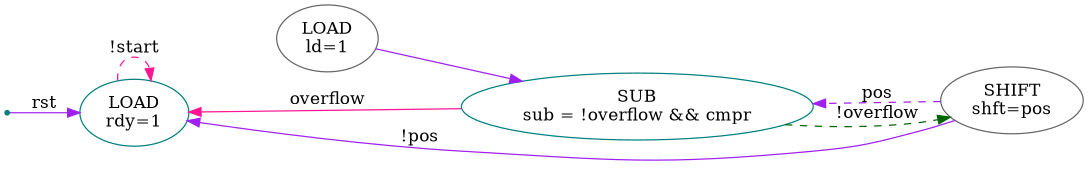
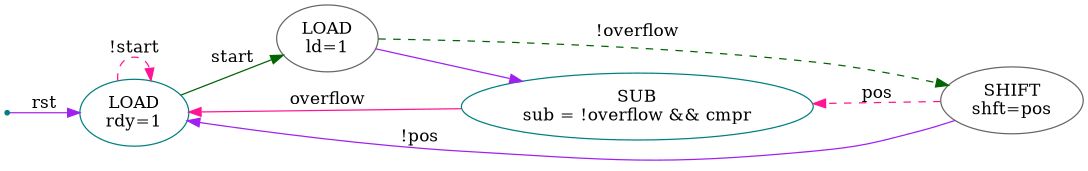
edge "LOAD rdy=1" -> "LOAD ld=1": added, label "start"
edge "SHIFT shft=pos" -> "SUB sub = !overflow && cmpr": color purple -> deeppink
edge "SUB sub = !overflow && cmpr" -> "SHIFT shft=pos": now "LOAD ld=1" -> "SHIFT shft=pos"
